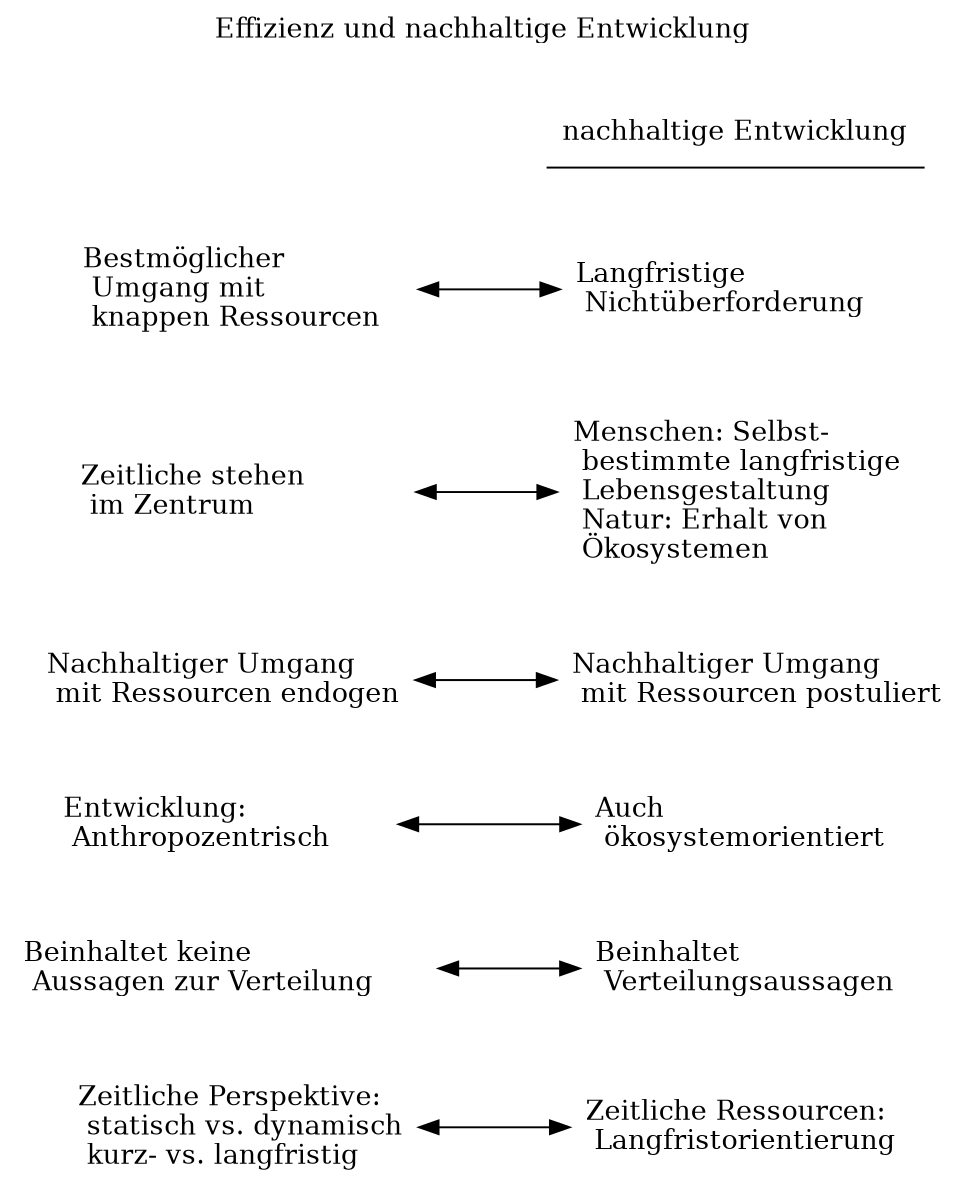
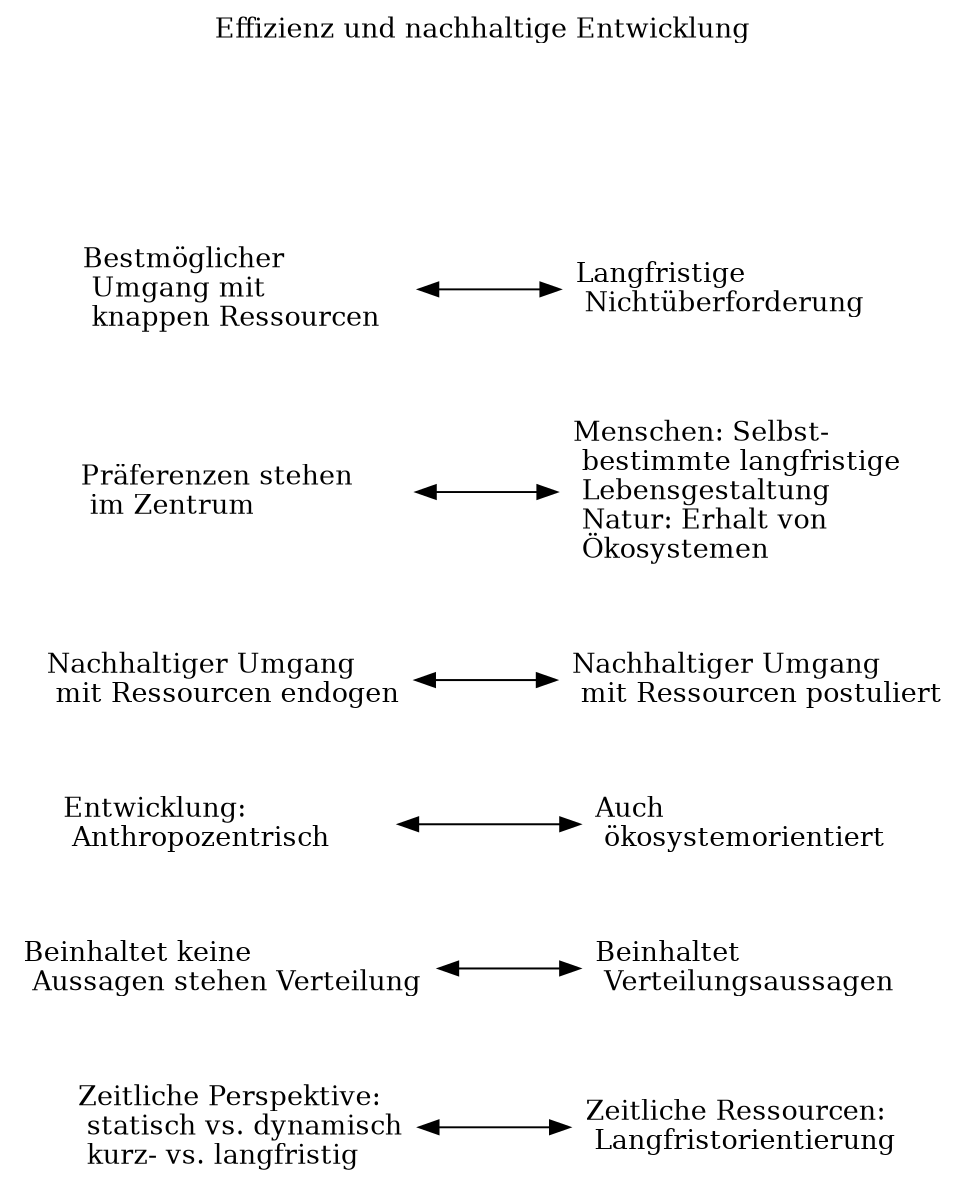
node "nachhaltige Entwicklung": removed
node "Zeitliche stehen im Zentrum": label "Zeitliche stehen im Zentrum" -> "Präferenzen stehen im Zentrum"
node "Beinhaltet keine Aussagen zur Verteilung": label "Beinhaltet keine Aussagen zur Verteilung" -> "Beinhaltet keine Aussagen stehen Verteilung"
